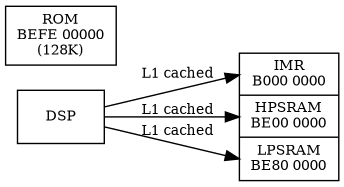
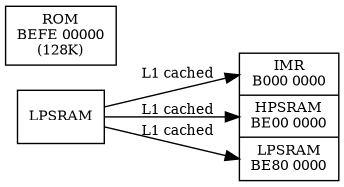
node "DSP": label "DSP" -> "LPSRAM"
